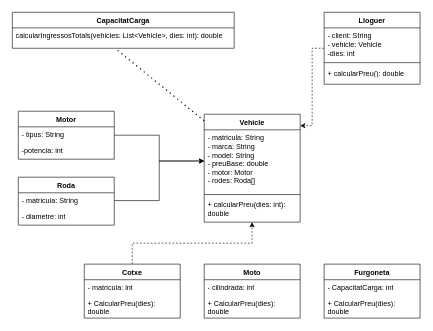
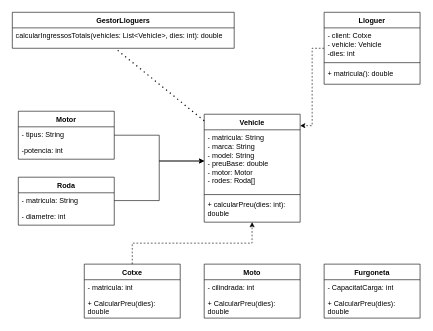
node "CapacitatCarga": label "CapacitatCarga" -> "GestorLloguers"
node "- client: String - vehicle: Vehicle -dies: int": label "- client: String - vehicle: Vehicle -dies: int" -> "- client: Cotxe - vehicle: Vehicle -dies: int"
node "+ calcularPreu(): double": label "+ calcularPreu(): double" -> "+ matricula(): double"
